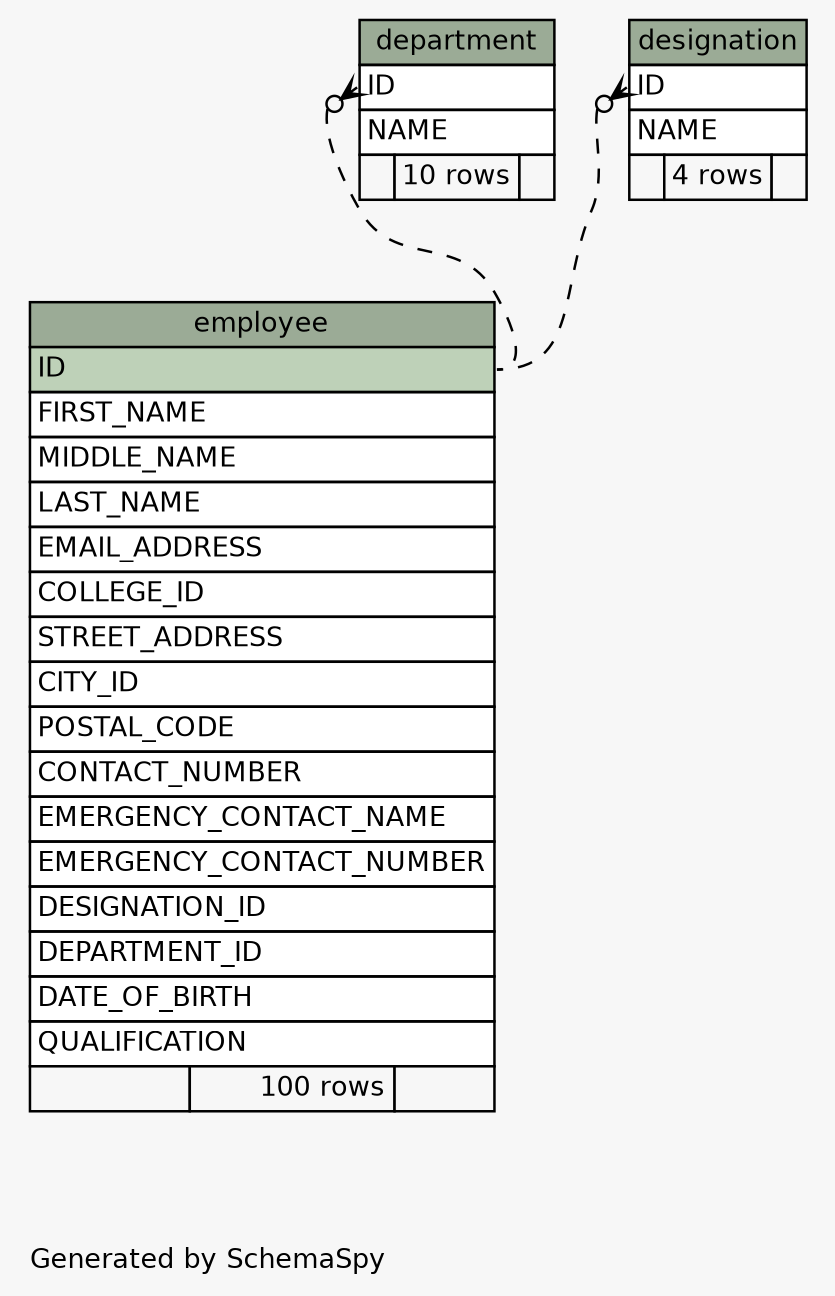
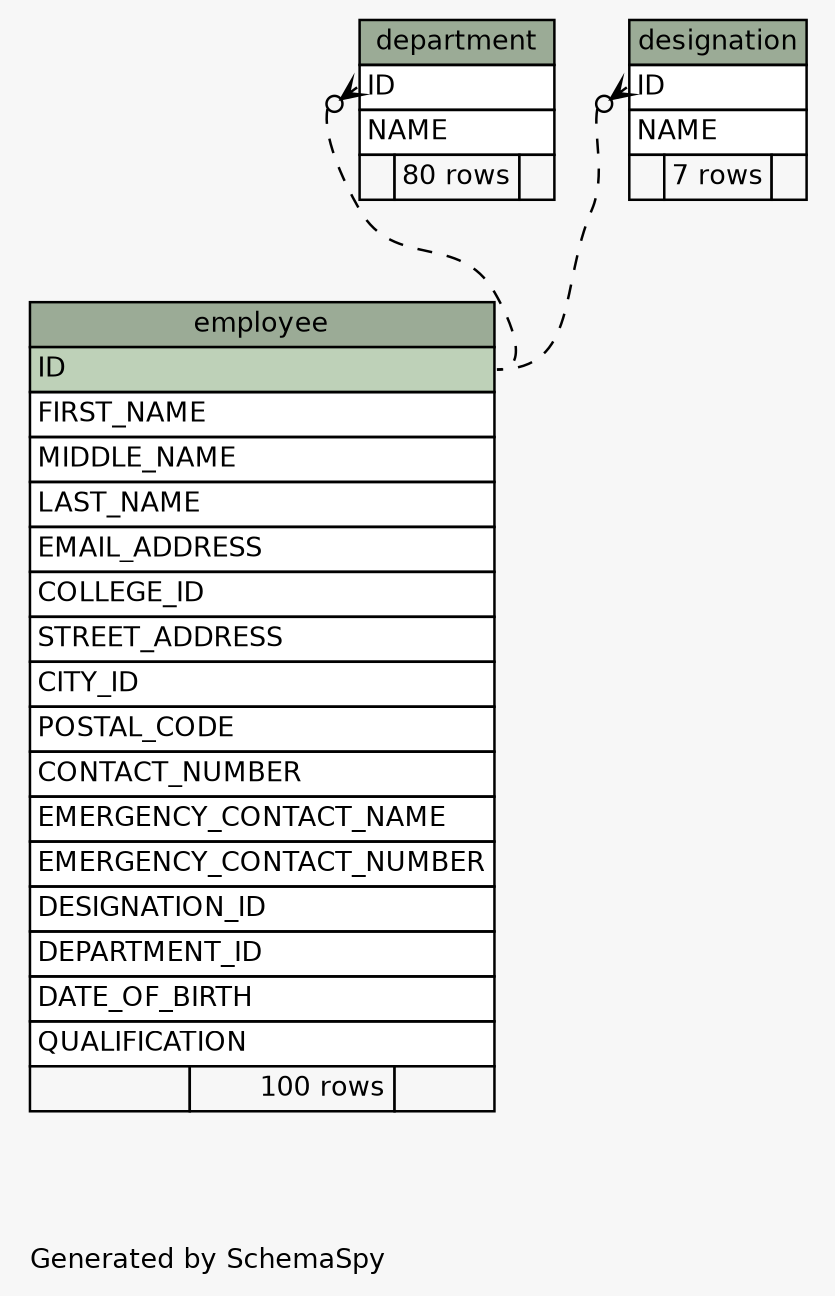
node "department": text "10 rows" -> "80 rows"
node "designation": text "4 rows" -> "7 rows"
